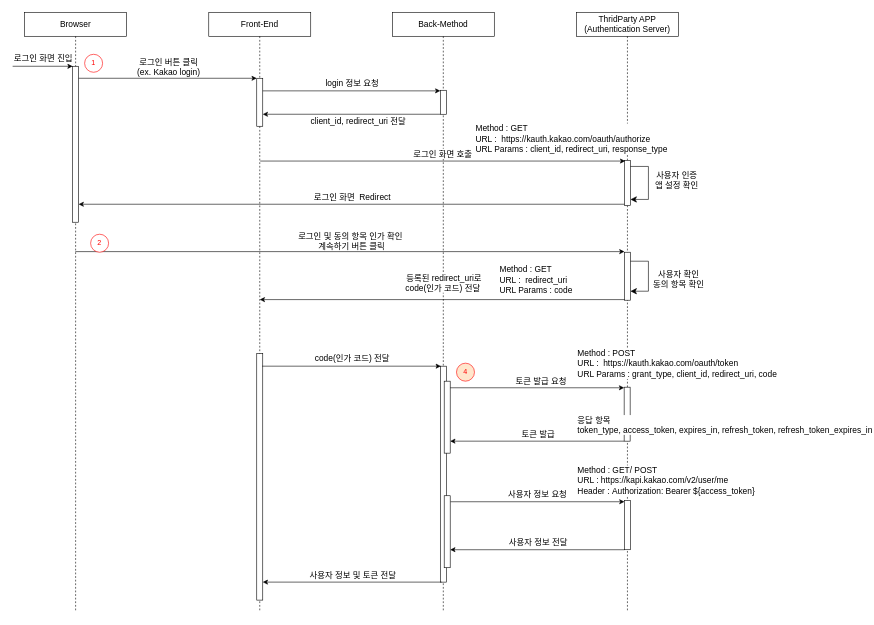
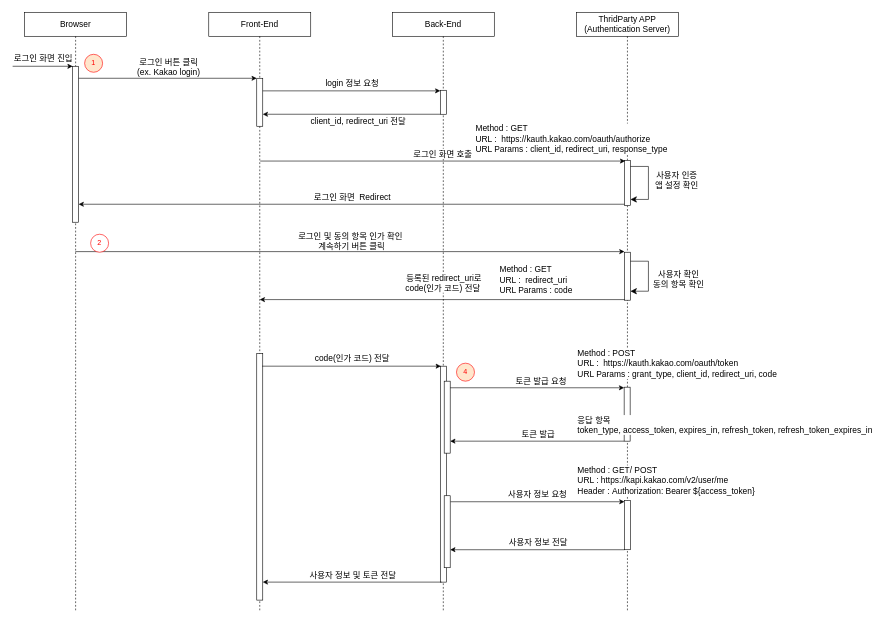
node "Back-Method": label "Back-Method" -> "Back-End"
node "1": fillcolor #ffffff -> #ffe6cc
